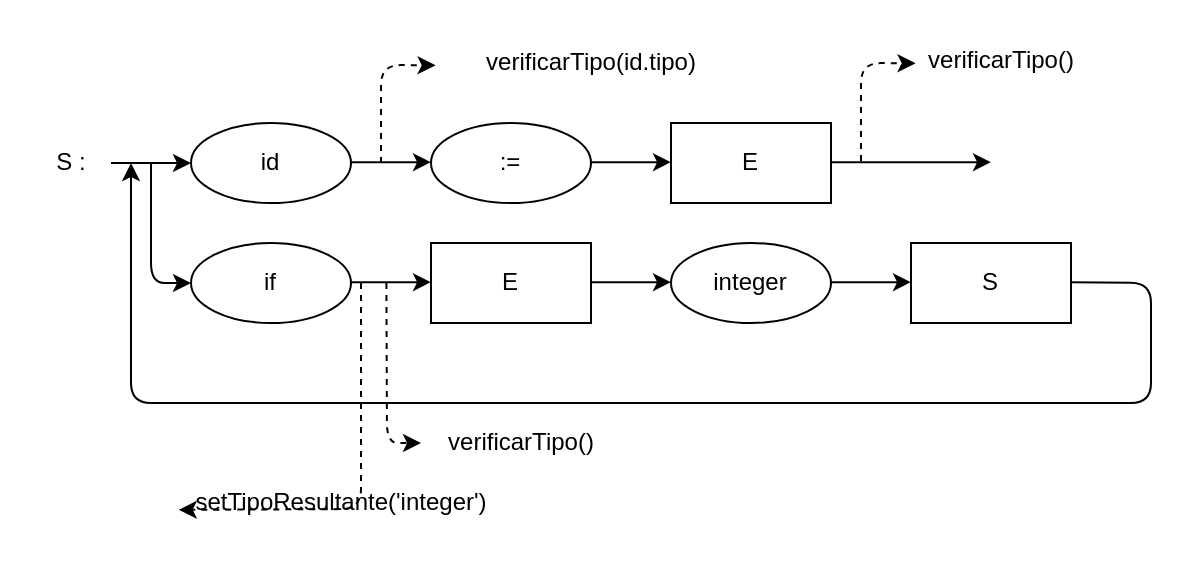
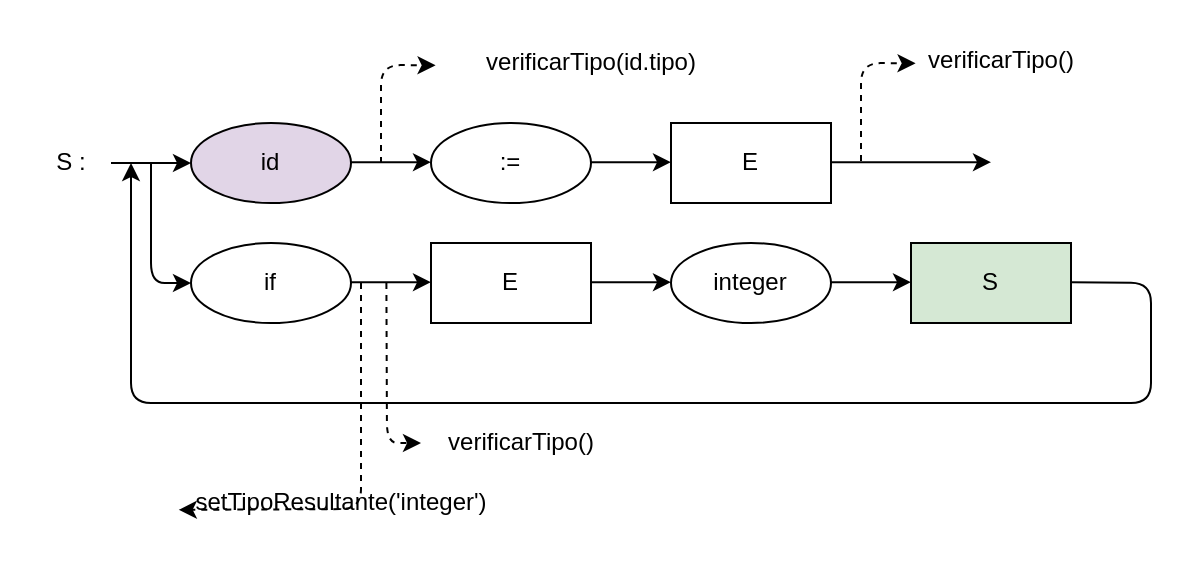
node "id": fillcolor #ffffff -> #e1d5e7
node "S": fillcolor #ffffff -> #d5e8d4
